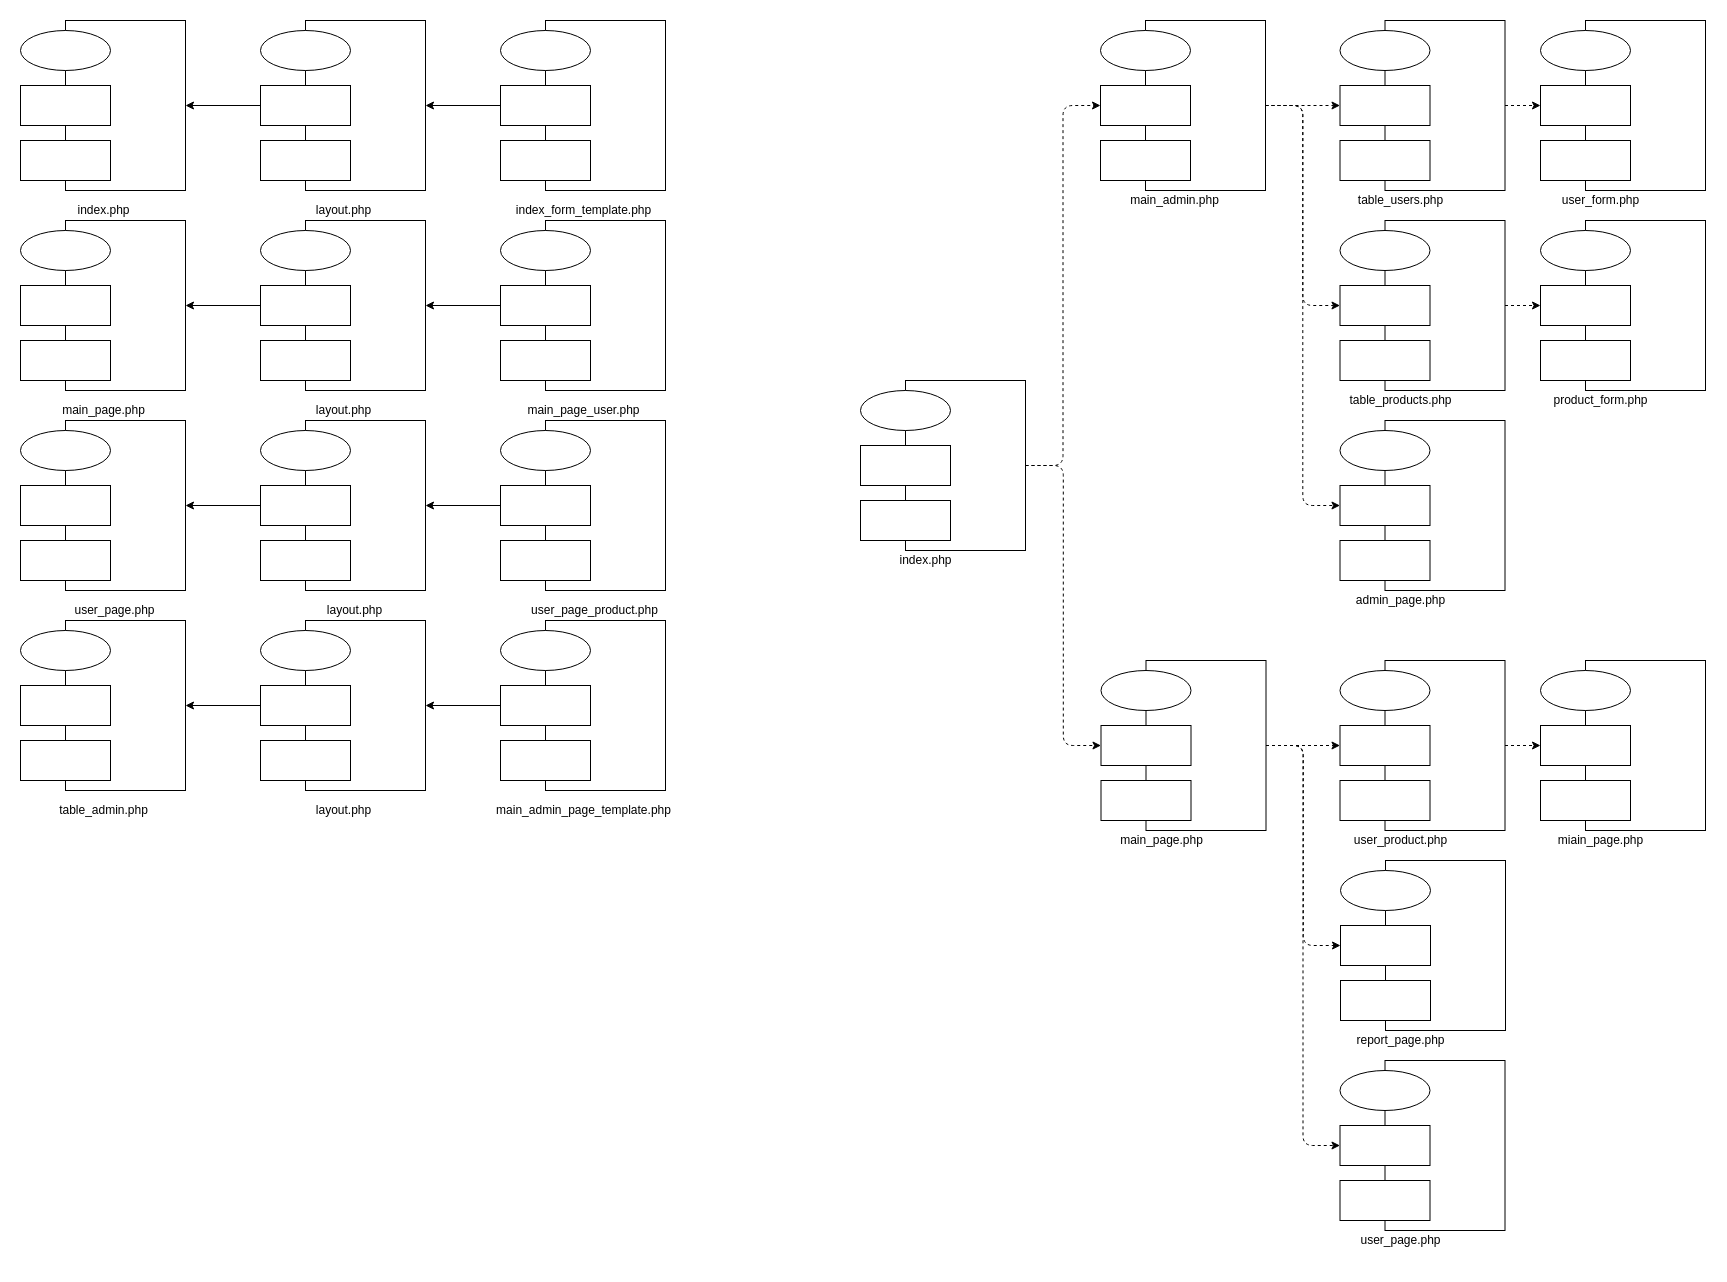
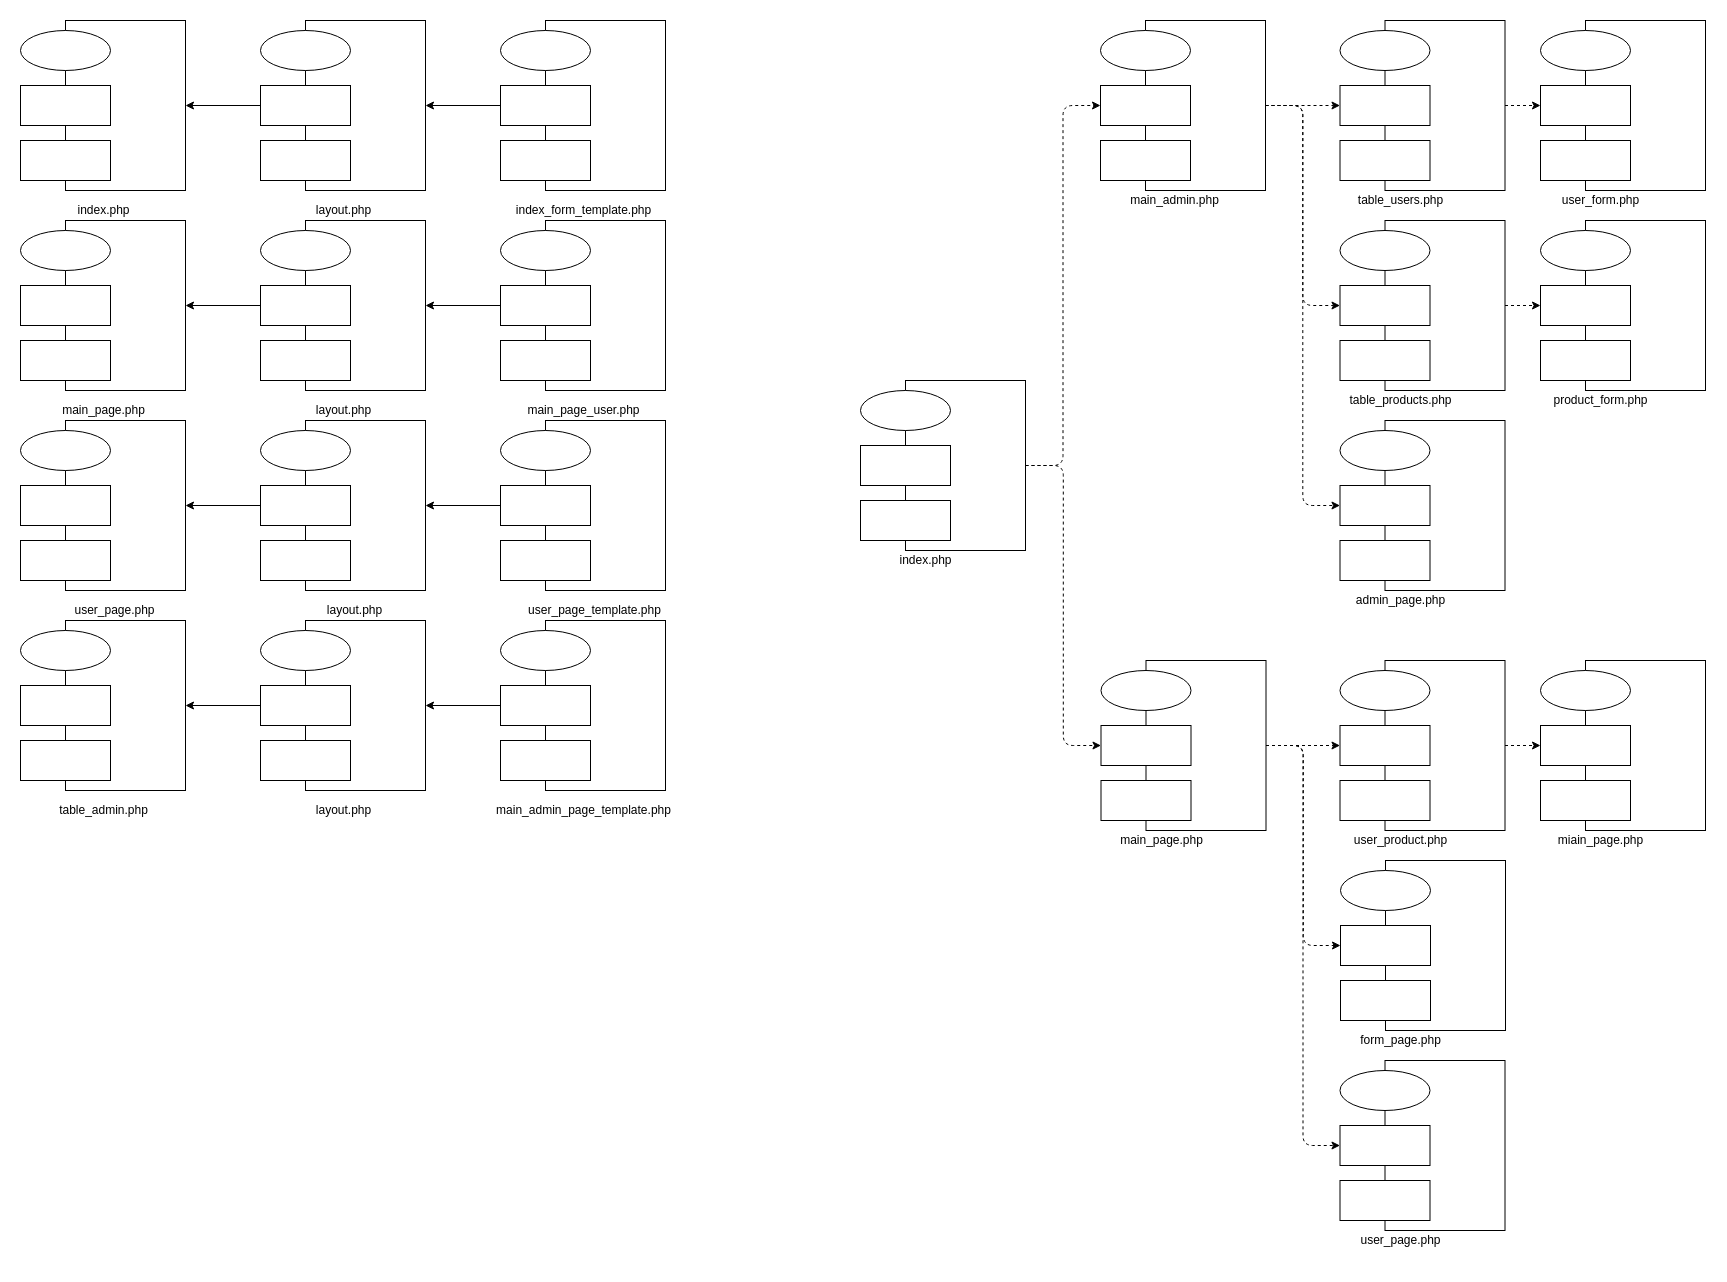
node "user_page_product.php": label "user_page_product.php" -> "user_page_template.php"
node "report_page.php": label "report_page.php" -> "form_page.php"
